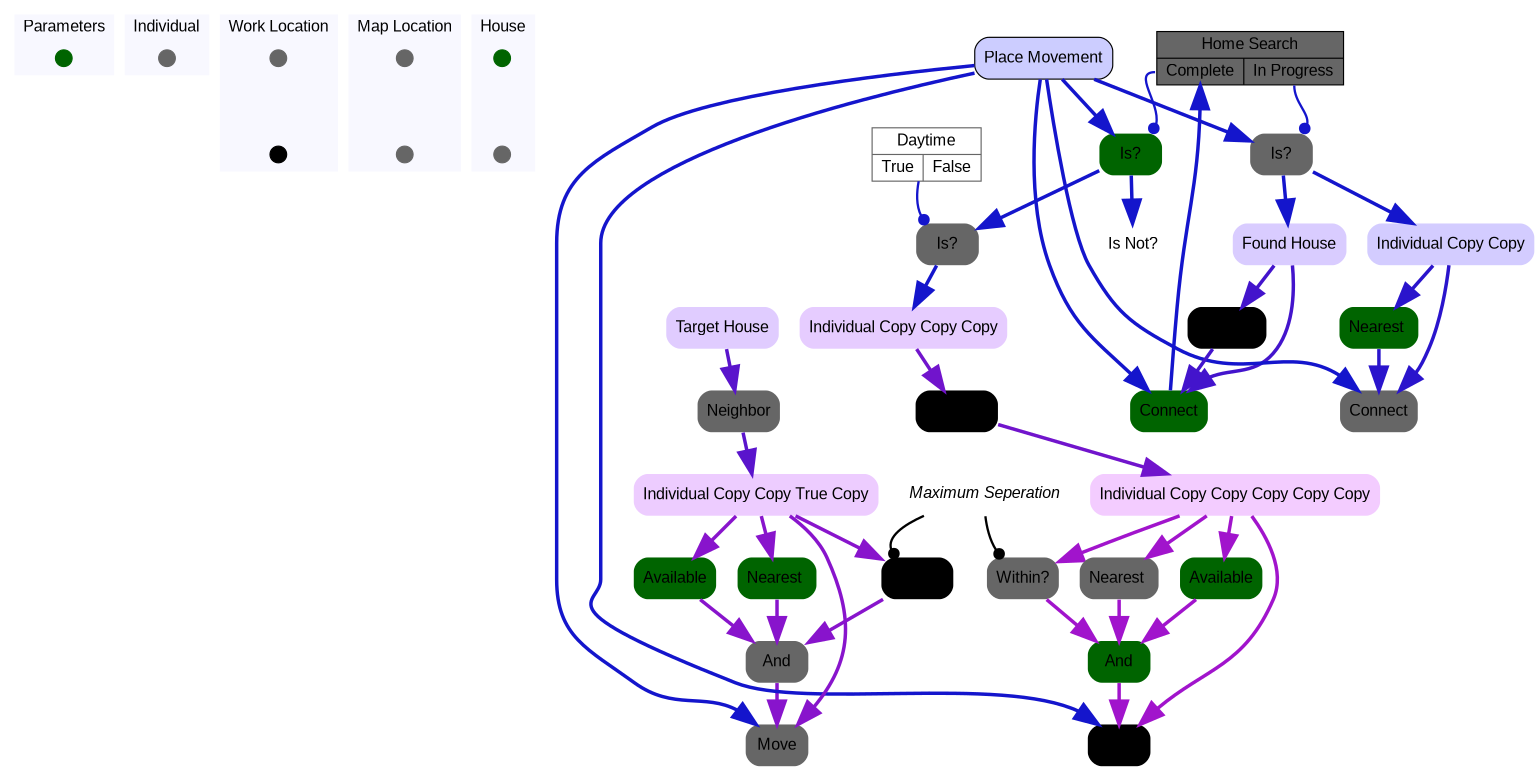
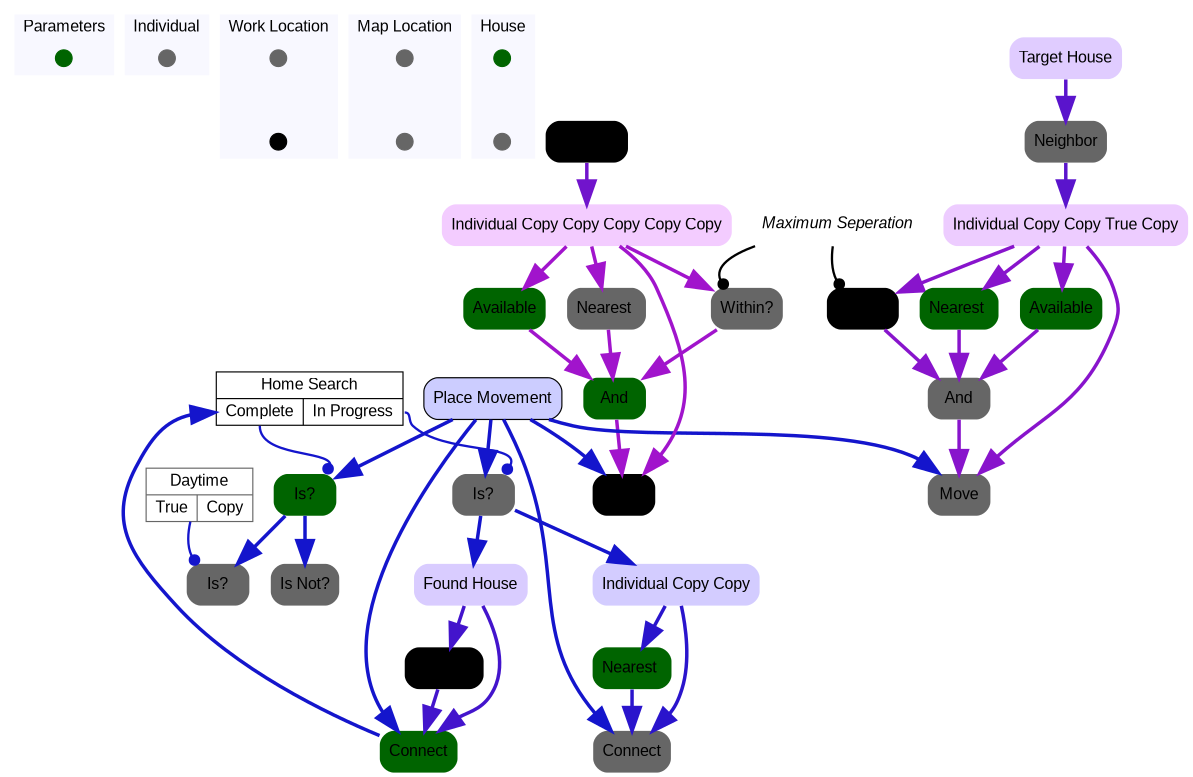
node "Home Search": fillcolor gray40 -> white
node "Daytime": text "False" -> "Copy"
node "Is Not?": fillcolor white -> gray40
node "Individual Copy Copy Copy": removed
